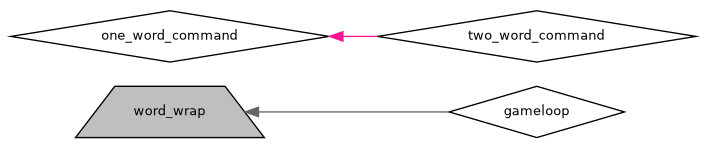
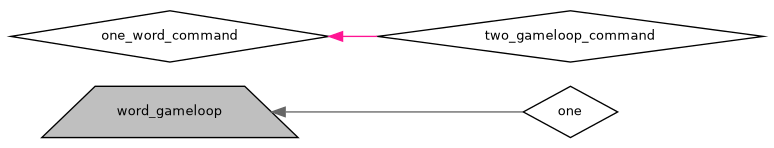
node "two_word_command": label "two_word_command" -> "two_gameloop_command"
node "word_wrap": label "word_wrap" -> "word_gameloop"
node "gameloop": label "gameloop" -> "one"
